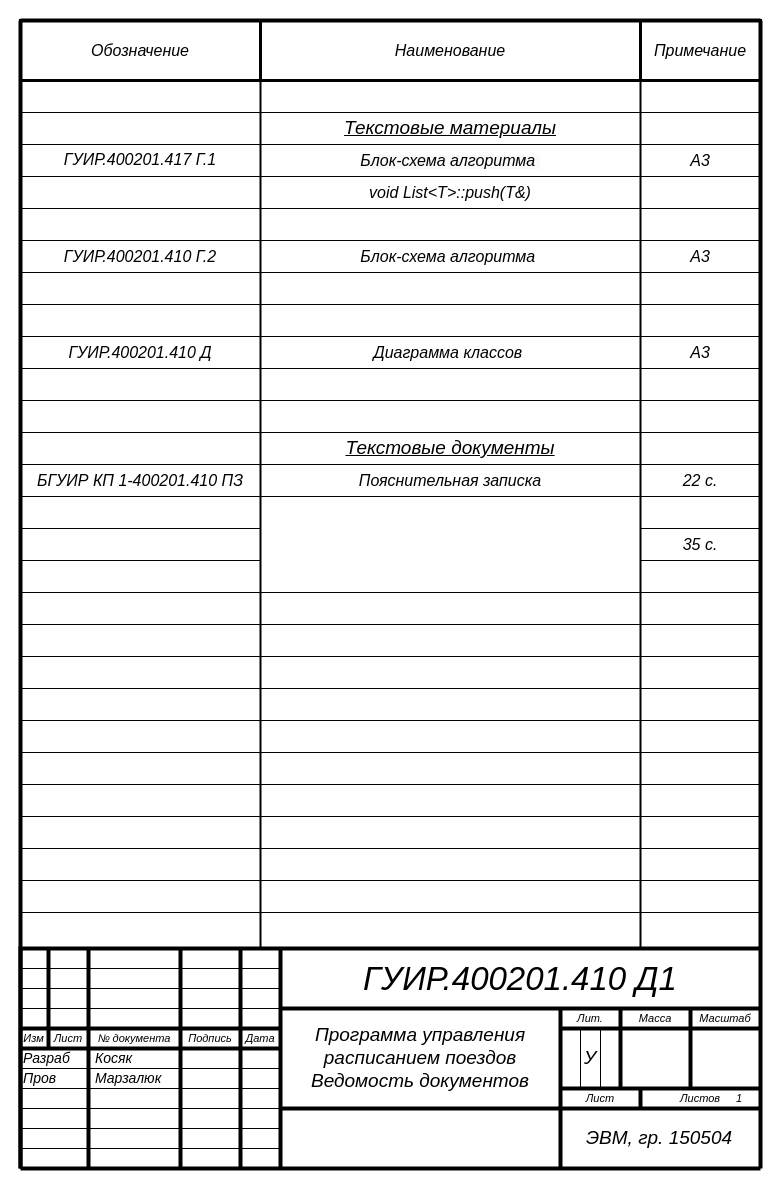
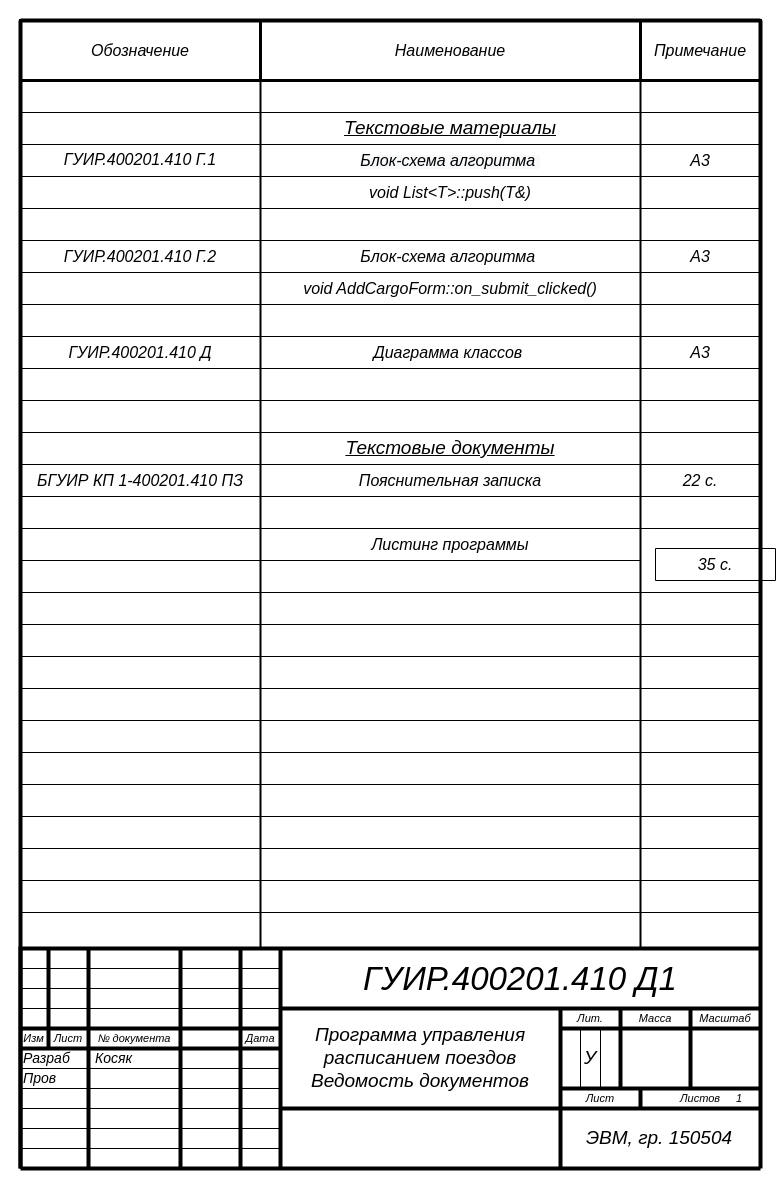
node "ГУИР.400201.417 Г.1": label "ГУИР.400201.417 Г.1" -> "ГУИР.400201.410 Г.1"
node "void AddCargoForm::on_submit_clicked()": added
node "Листинг программы": added
node "35 с.": moved (701, 545) -> (716, 565)
node "Подпись": removed
node "Марзалюк": removed
